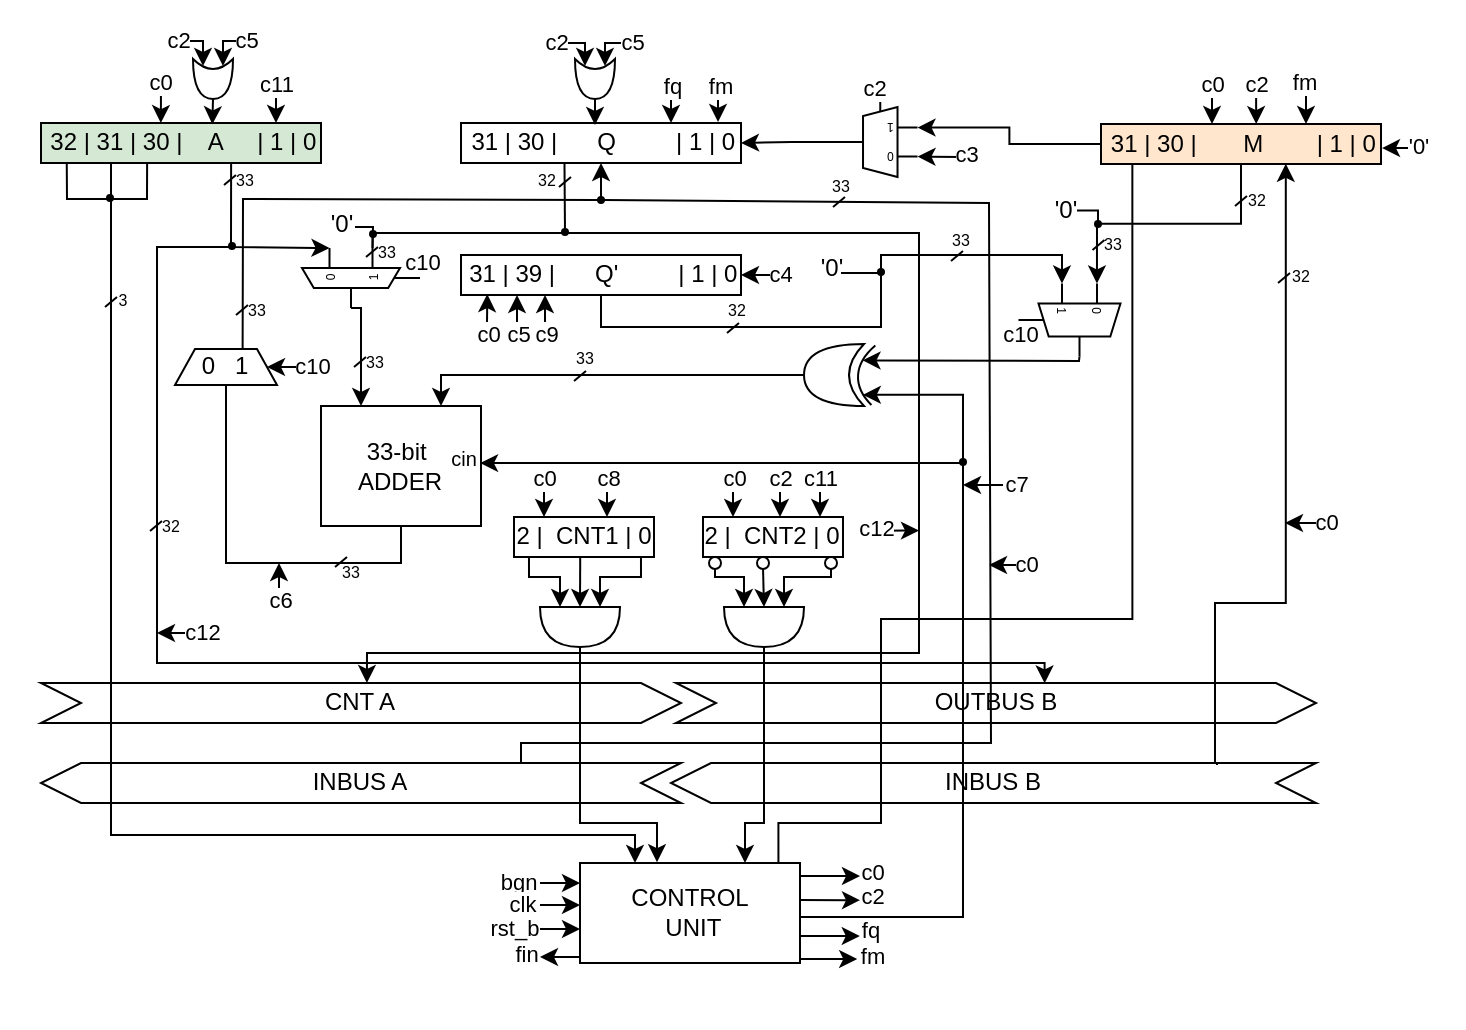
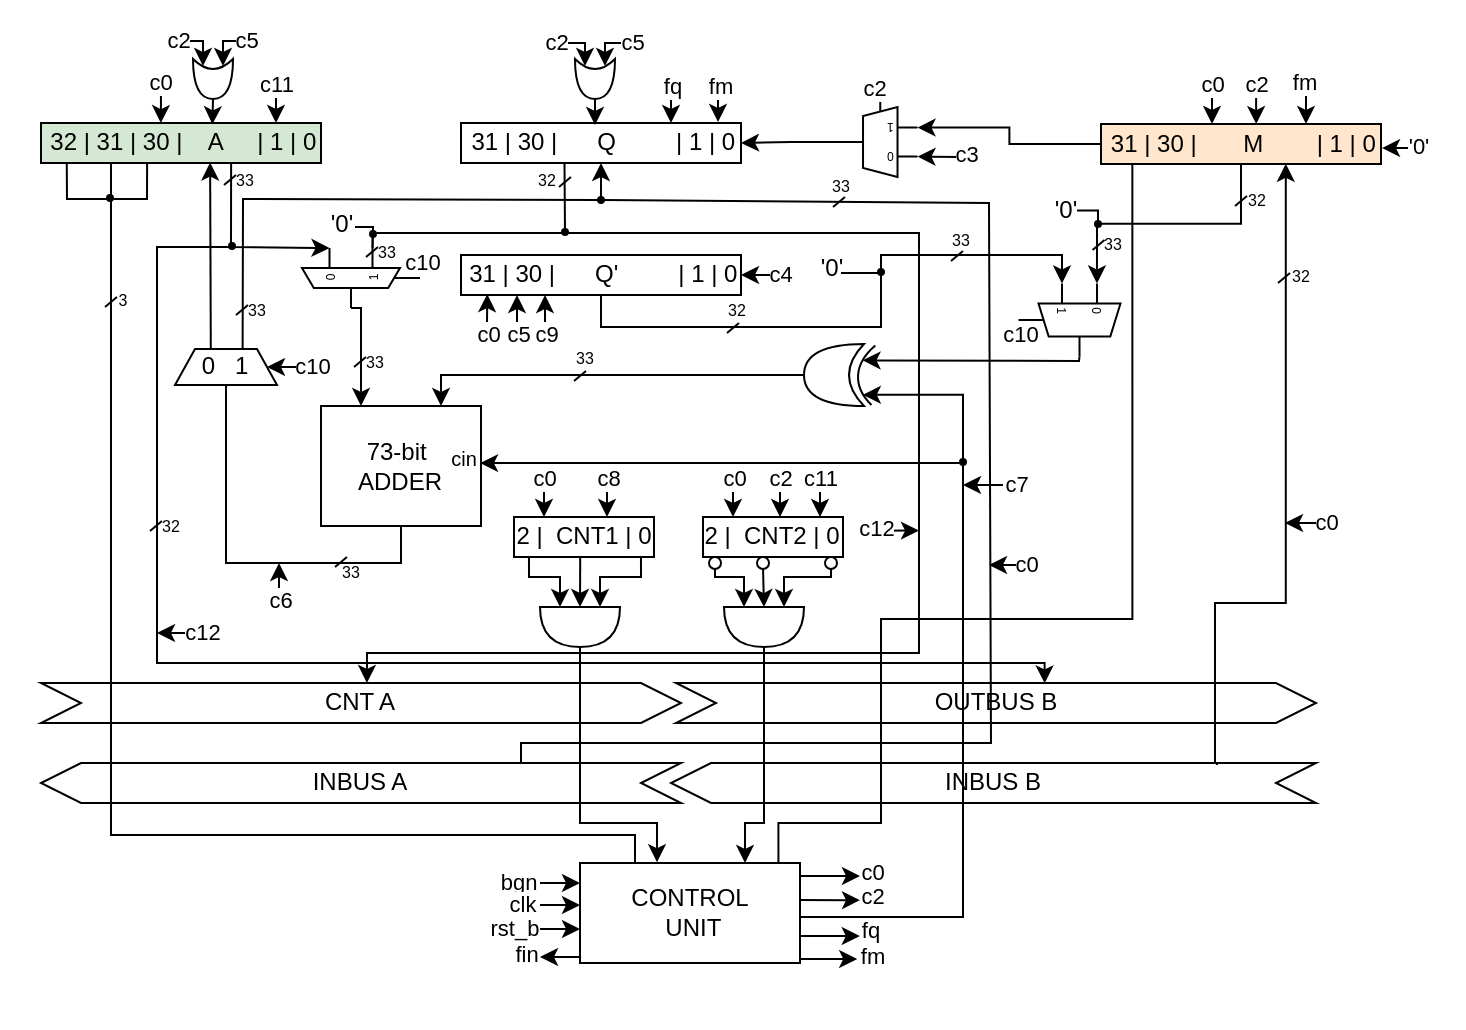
edge "0 1" -> "32 | 31 | 30 | A | 1 | 0": added
node "31 | 39 | Q' | 1 | 0": label "31 | 39 | Q' | 1 | 0" -> "31 | 30 | Q' | 1 | 0"
node "33-bit ADDER": label "33-bit ADDER" -> "73-bit ADDER"
edge "32 | 31 | 30 | A | 1 | 0" -> "CONTROL UNIT": arrowhead classic -> none
